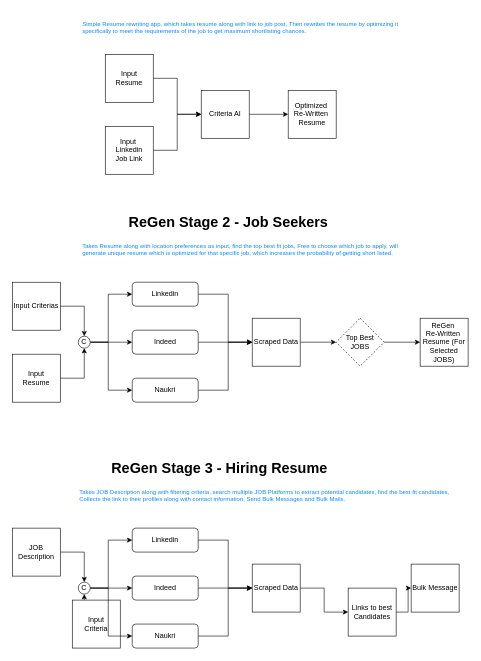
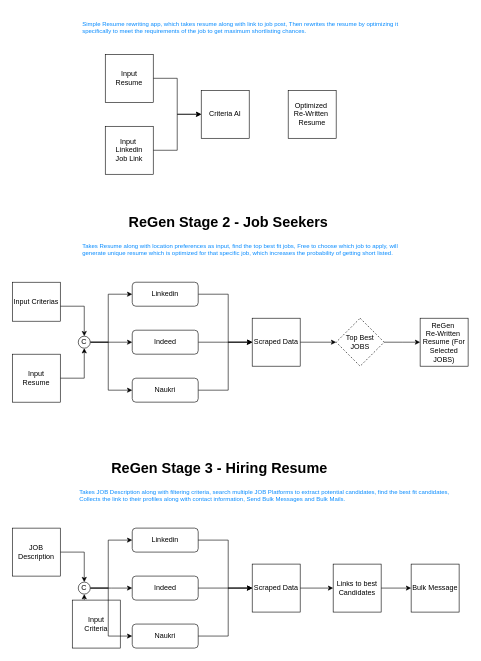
edge "Criteria AI" -> "Optimized Re-Written Resume": removed
node "Input Criterias": size 48x48 -> 48x39
node "Links to best Candidates": moved (372, 612) -> (357, 588)
